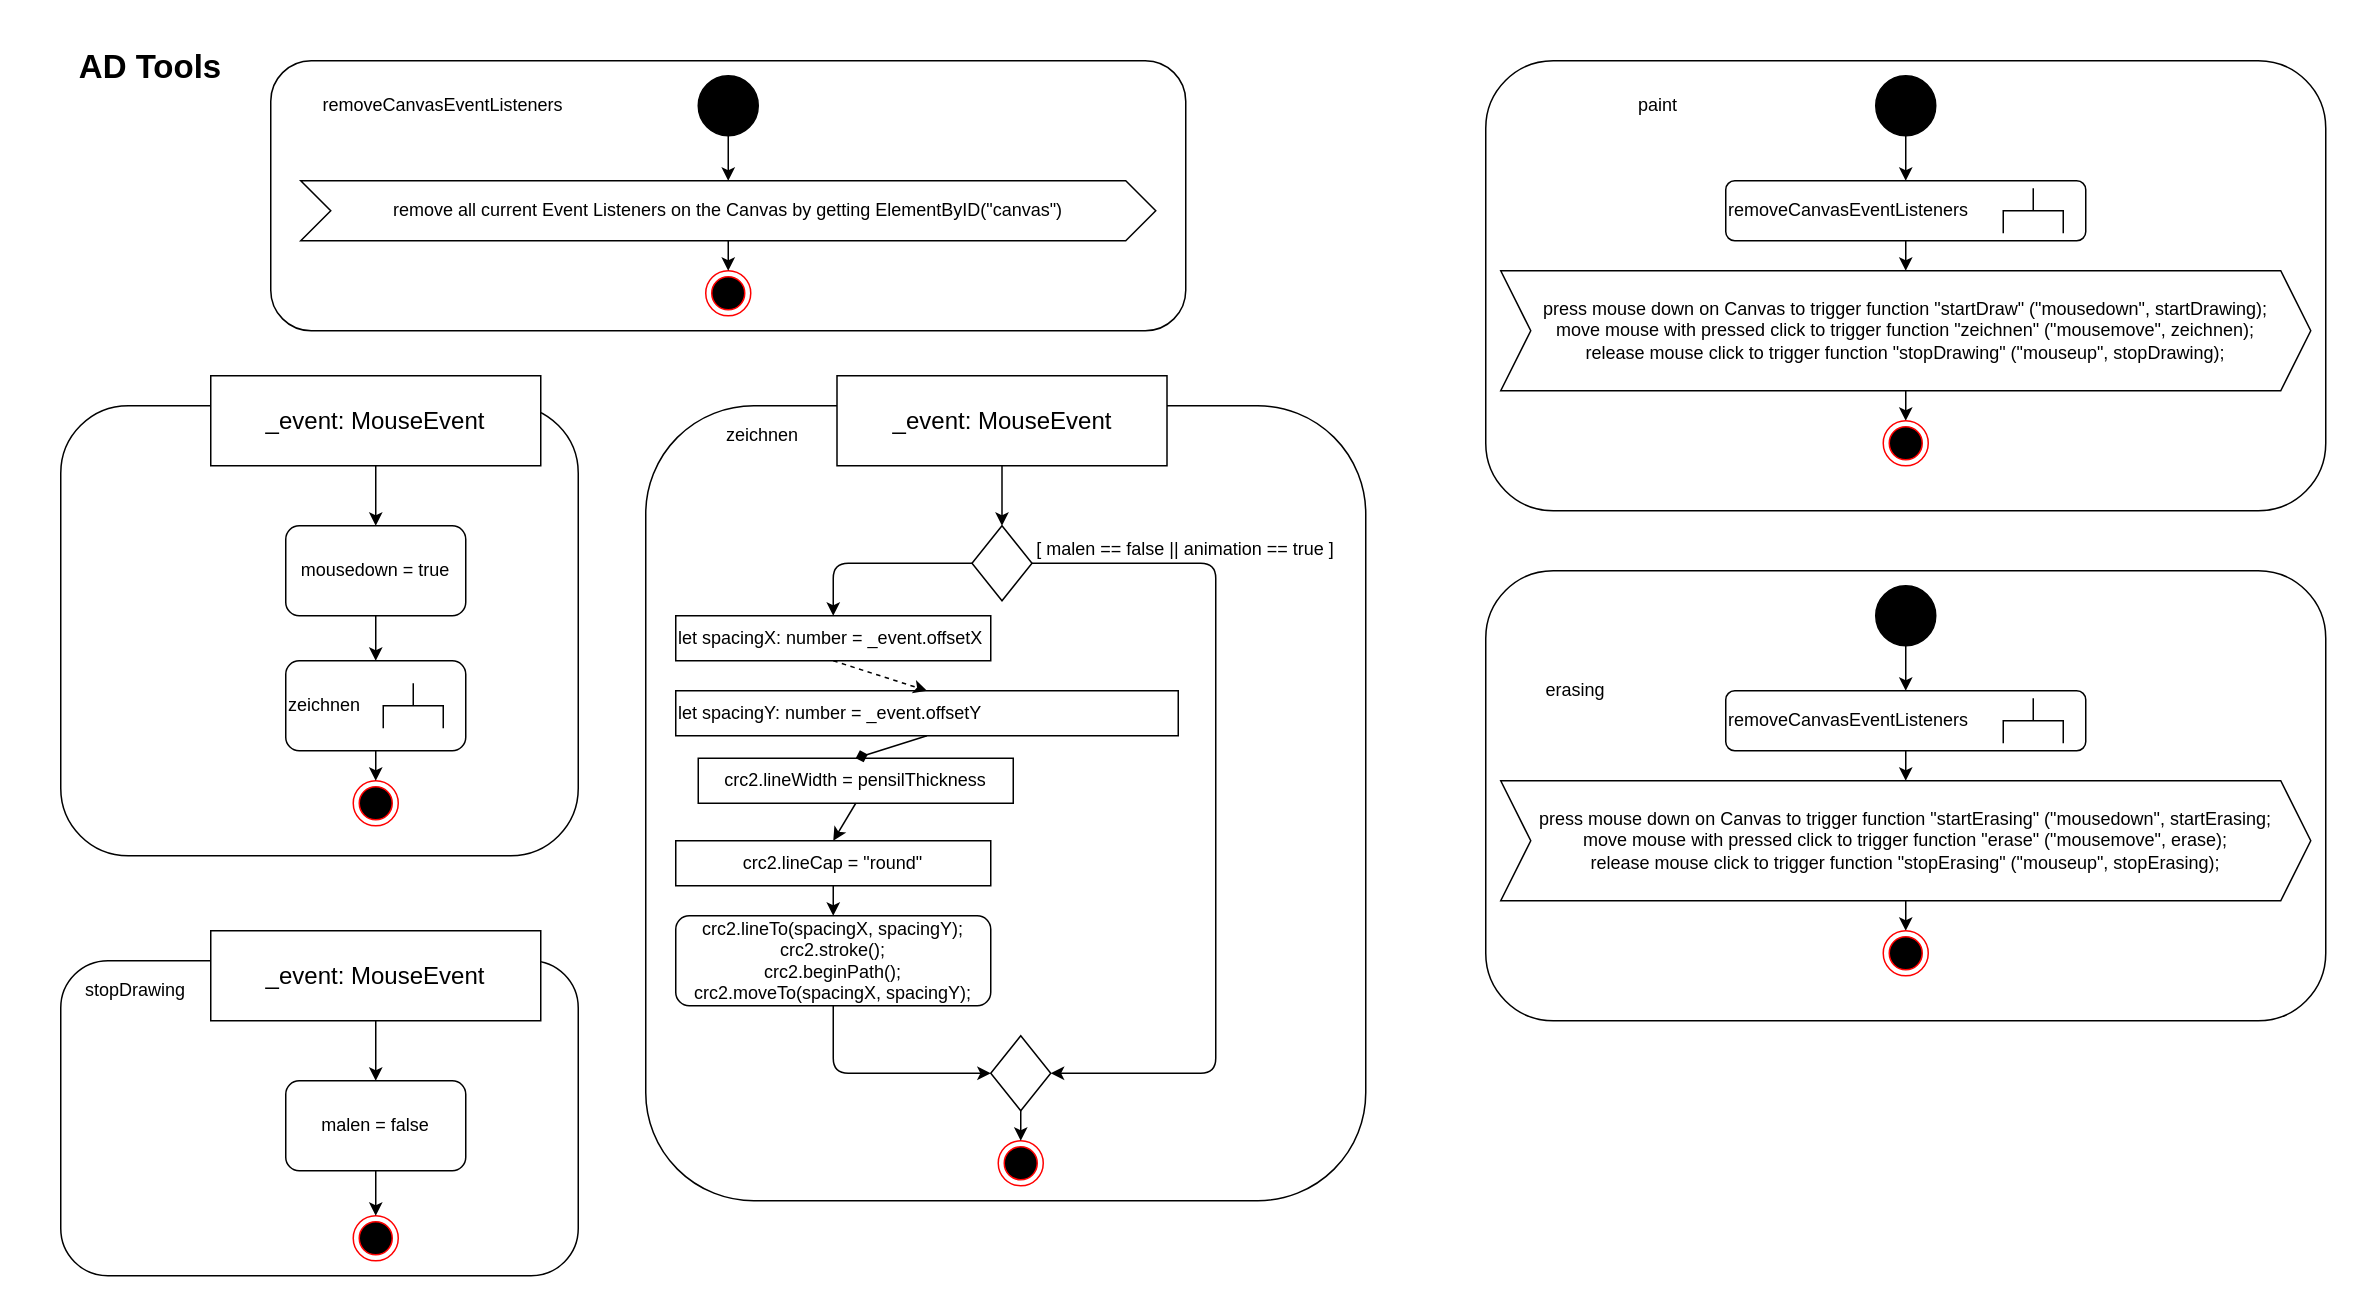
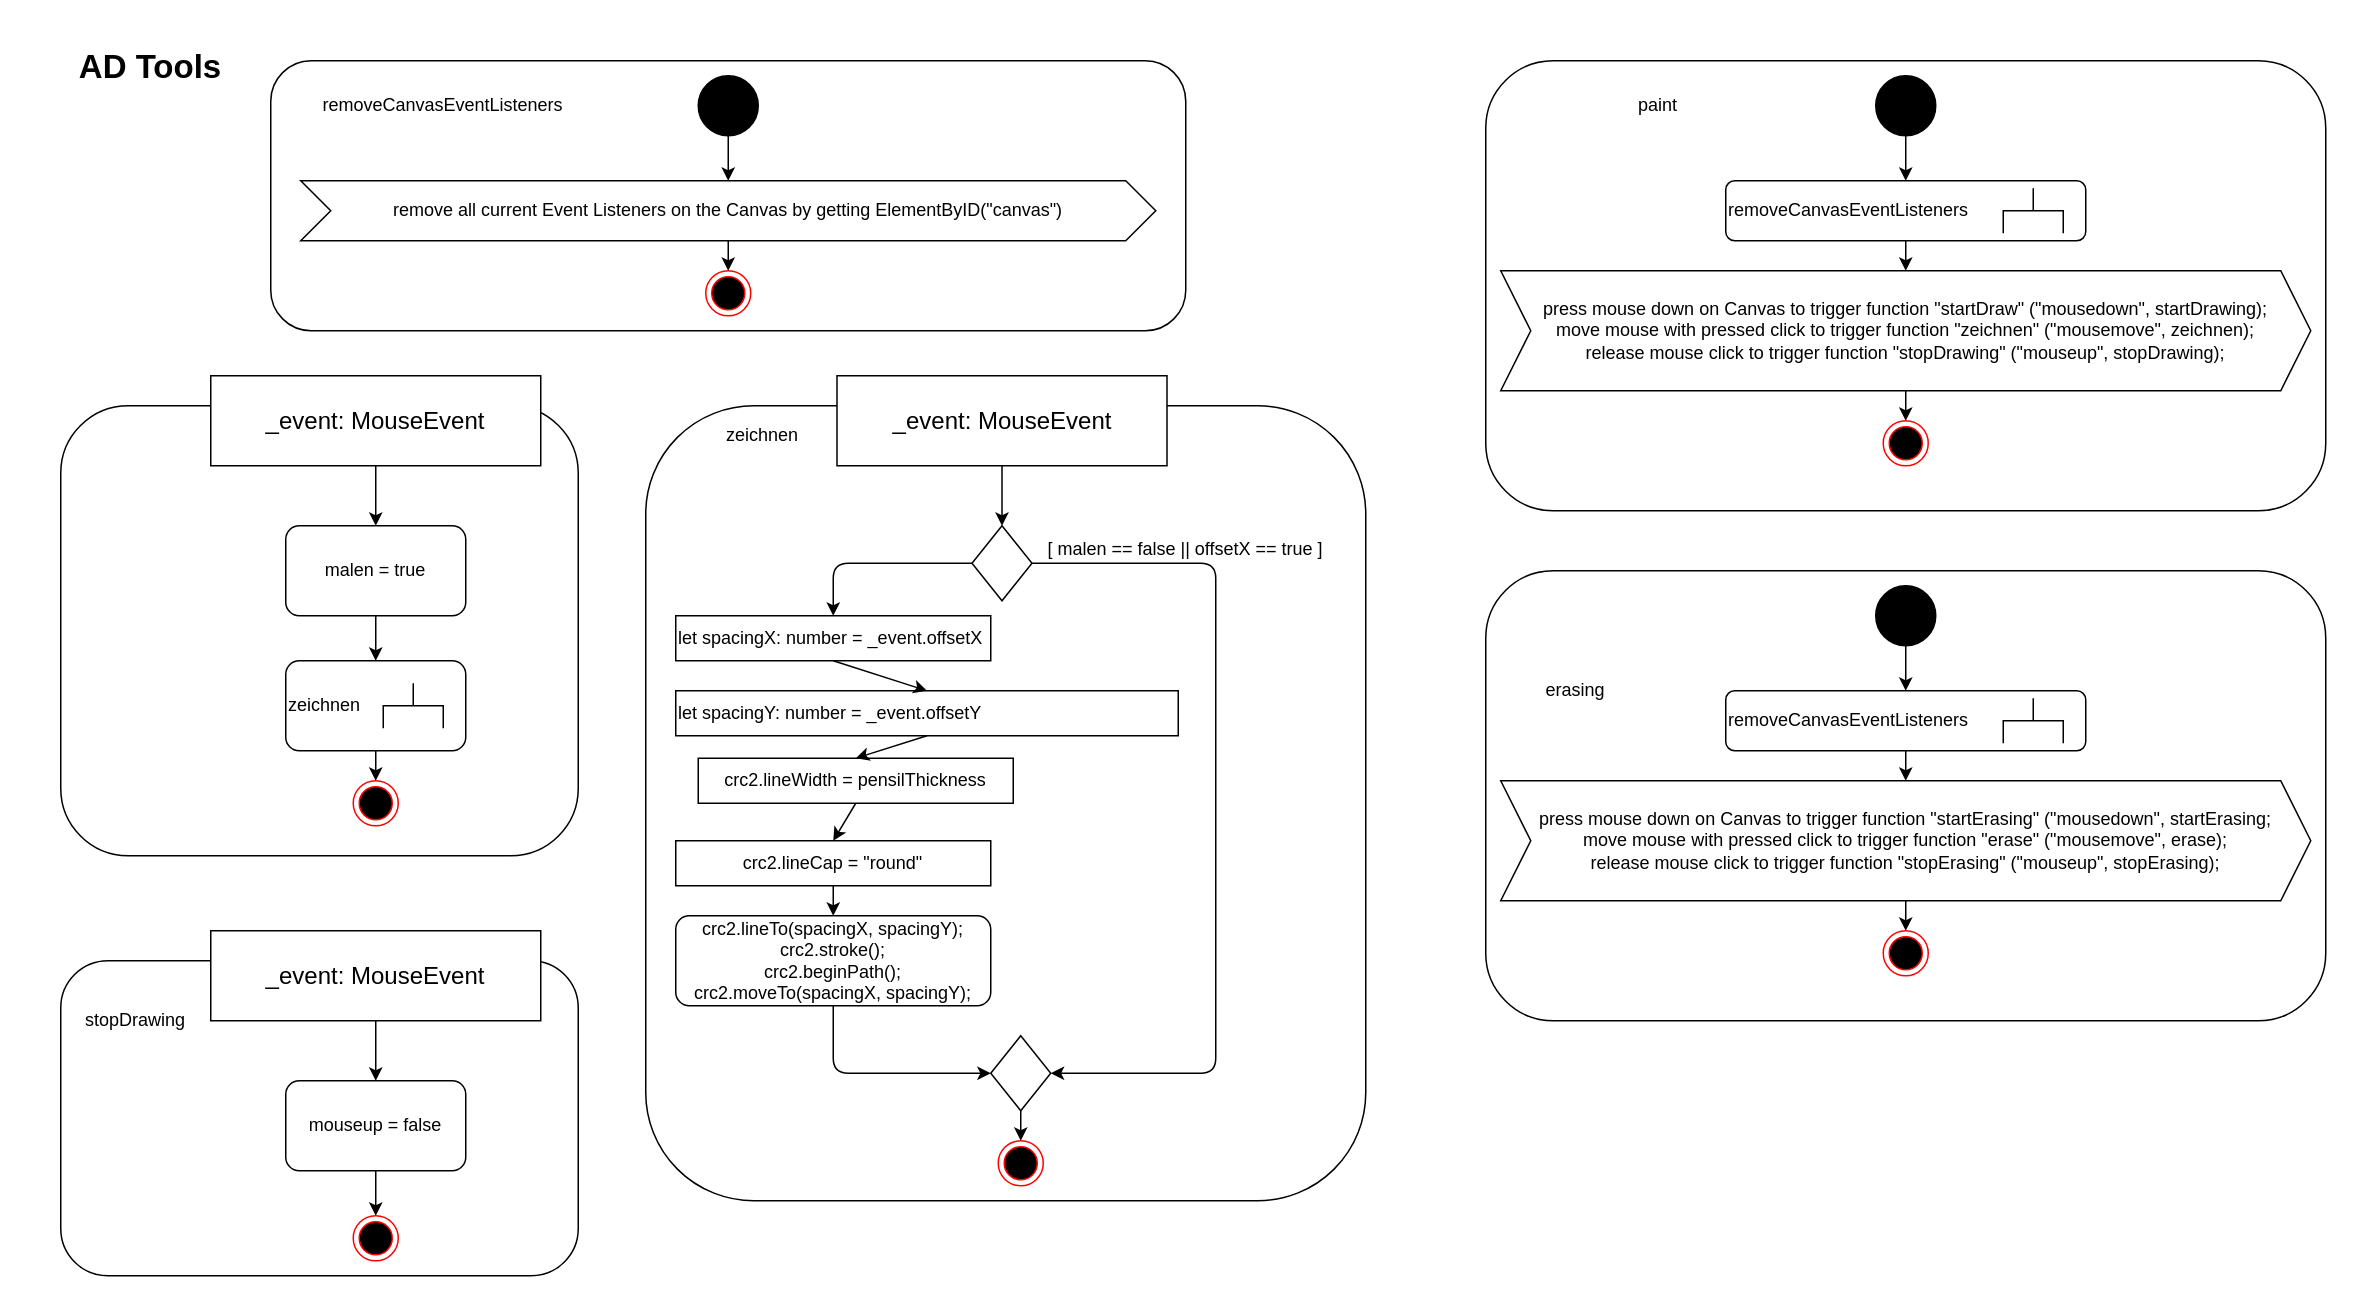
node "[ malen == false || animation == true ]": label "[ malen == false || animation == true ]" -> "[ malen == false || offsetX == true ]"
node "mousedown = true": label "mousedown = true" -> "malen = true"
edge "let spacingX: number = _event.offsetX" -> "let spacingY: number = _event.offsetY": style dashed -> solid
edge "let spacingY: number = _event.offsetY" -> "crc2.lineWidth = pensilThickness": arrowhead diamond -> classic
node "stopDrawing": moved (136, 991) -> (136, 1021)
node "malen = false": label "malen = false" -> "mouseup = false"
